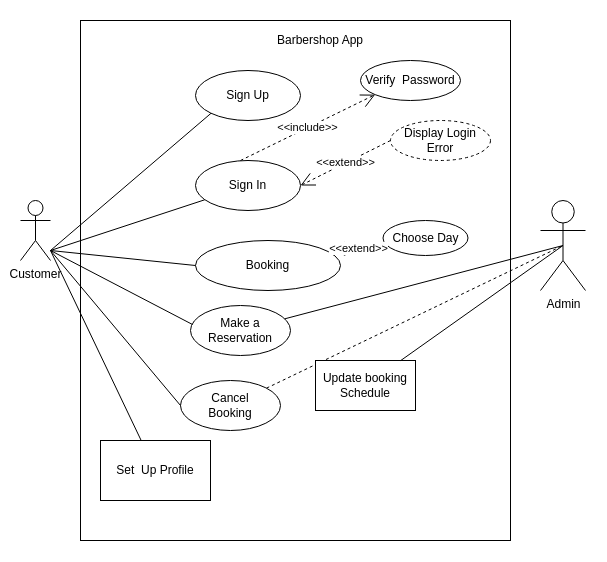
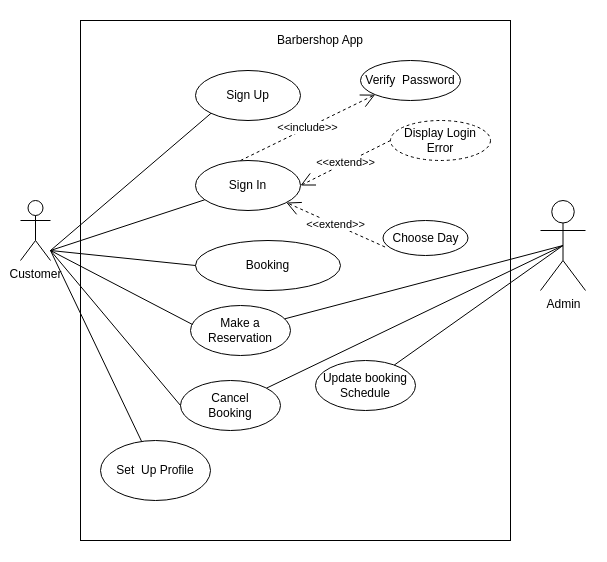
edge "Choose Day" -> "Booking": now "Choose Day" -> "Sign In"
edge "Admin" -- "Cancel Booking": style dashed -> solid
node "Update booking Schedule": shape rectangle -> ellipse
node "Set Up Profile": shape rectangle -> ellipse
